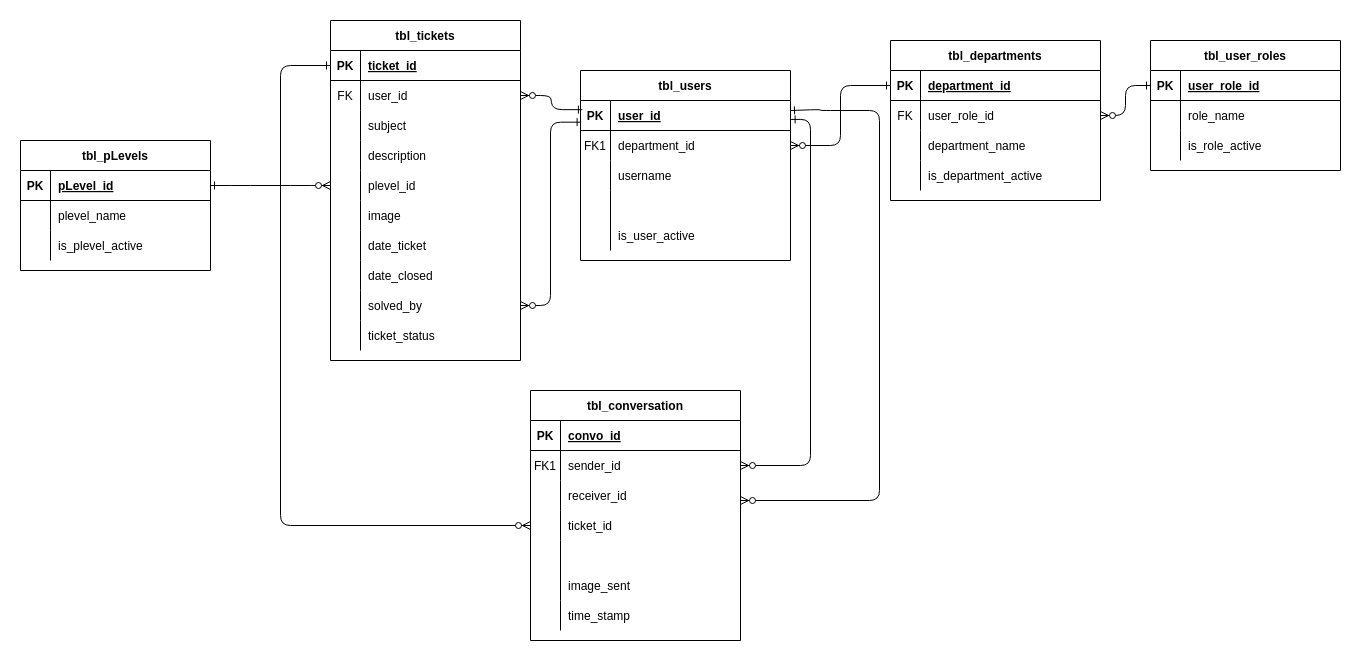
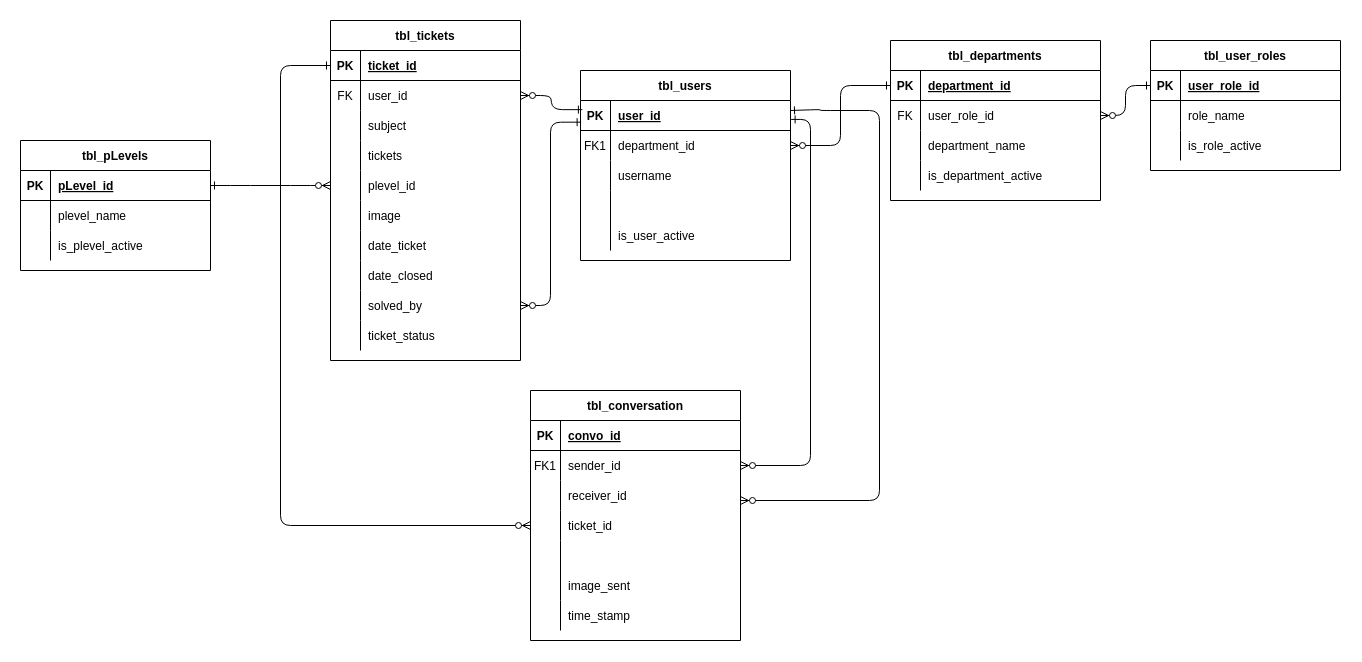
node "description": label "description" -> "tickets"
